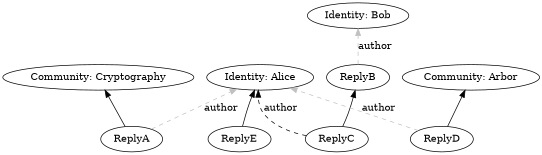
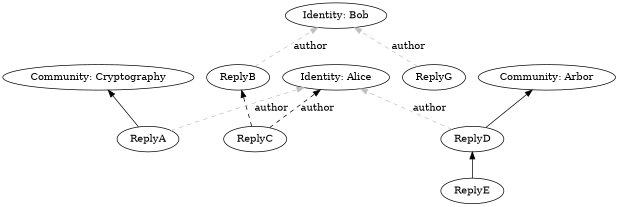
node "ReplyG": added
edge "ReplyE" -> "Identity: Alice": now "ReplyE" -> "ReplyD"
edge "ReplyC" -> "ReplyB": style solid -> dashed
